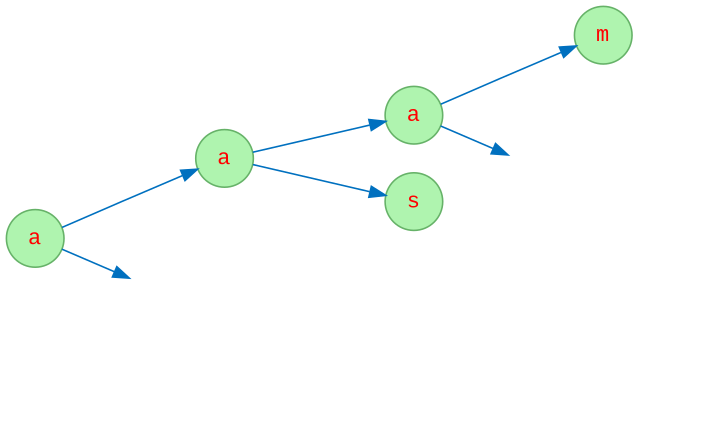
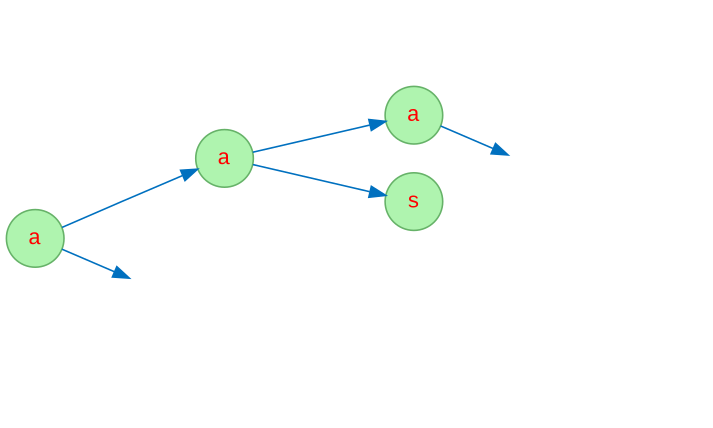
node "m": removed
